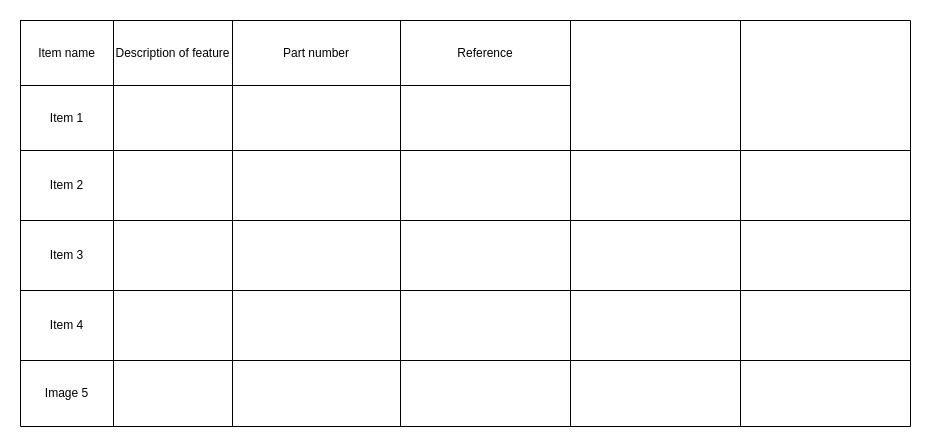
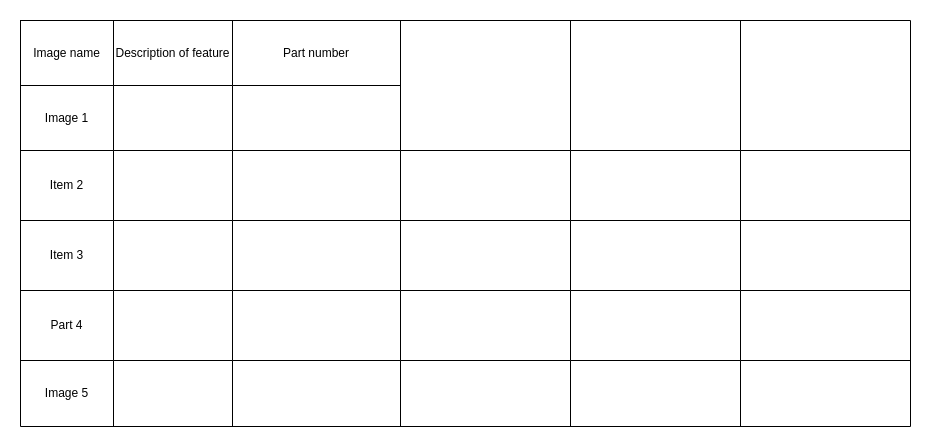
node "Reference": removed
node "Item name": label "Item name" -> "Image name"
node "Item 1": label "Item 1" -> "Image 1"
node "Item 4": label "Item 4" -> "Part 4"
